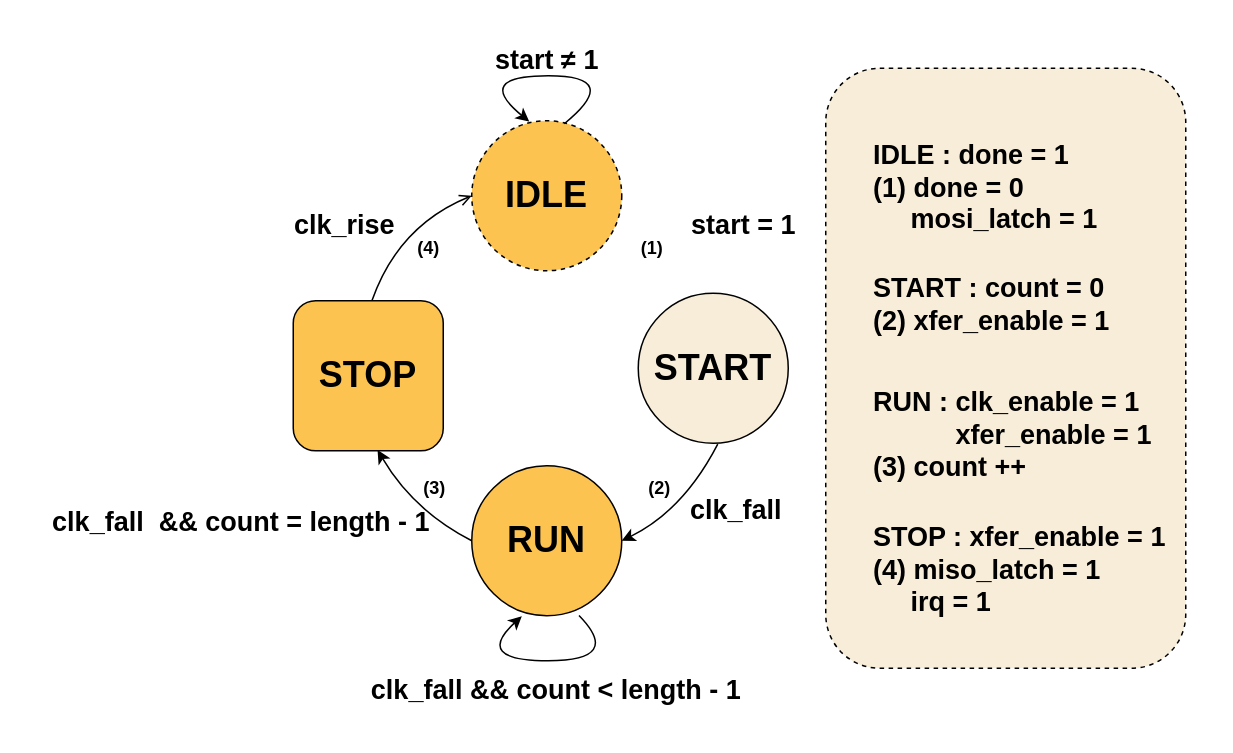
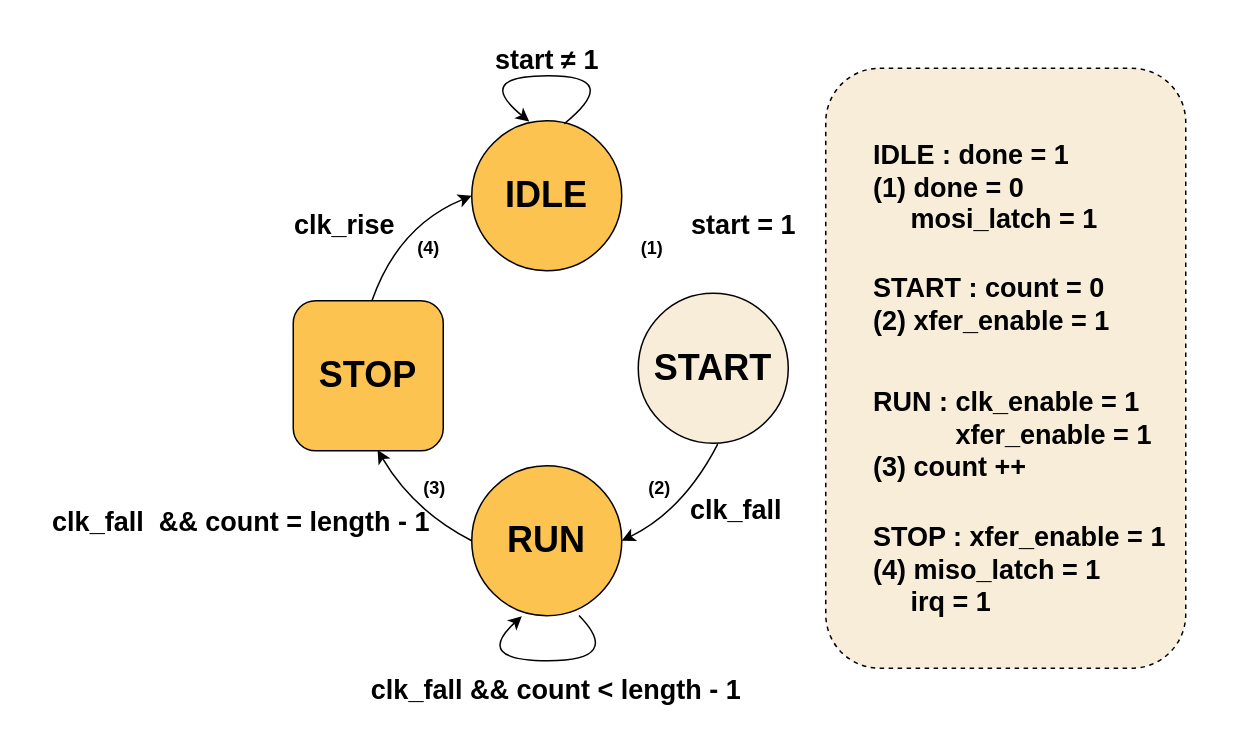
node "IDLE": style dashed -> solid
edge "STOP" -> "IDLE": arrowhead open -> classic
